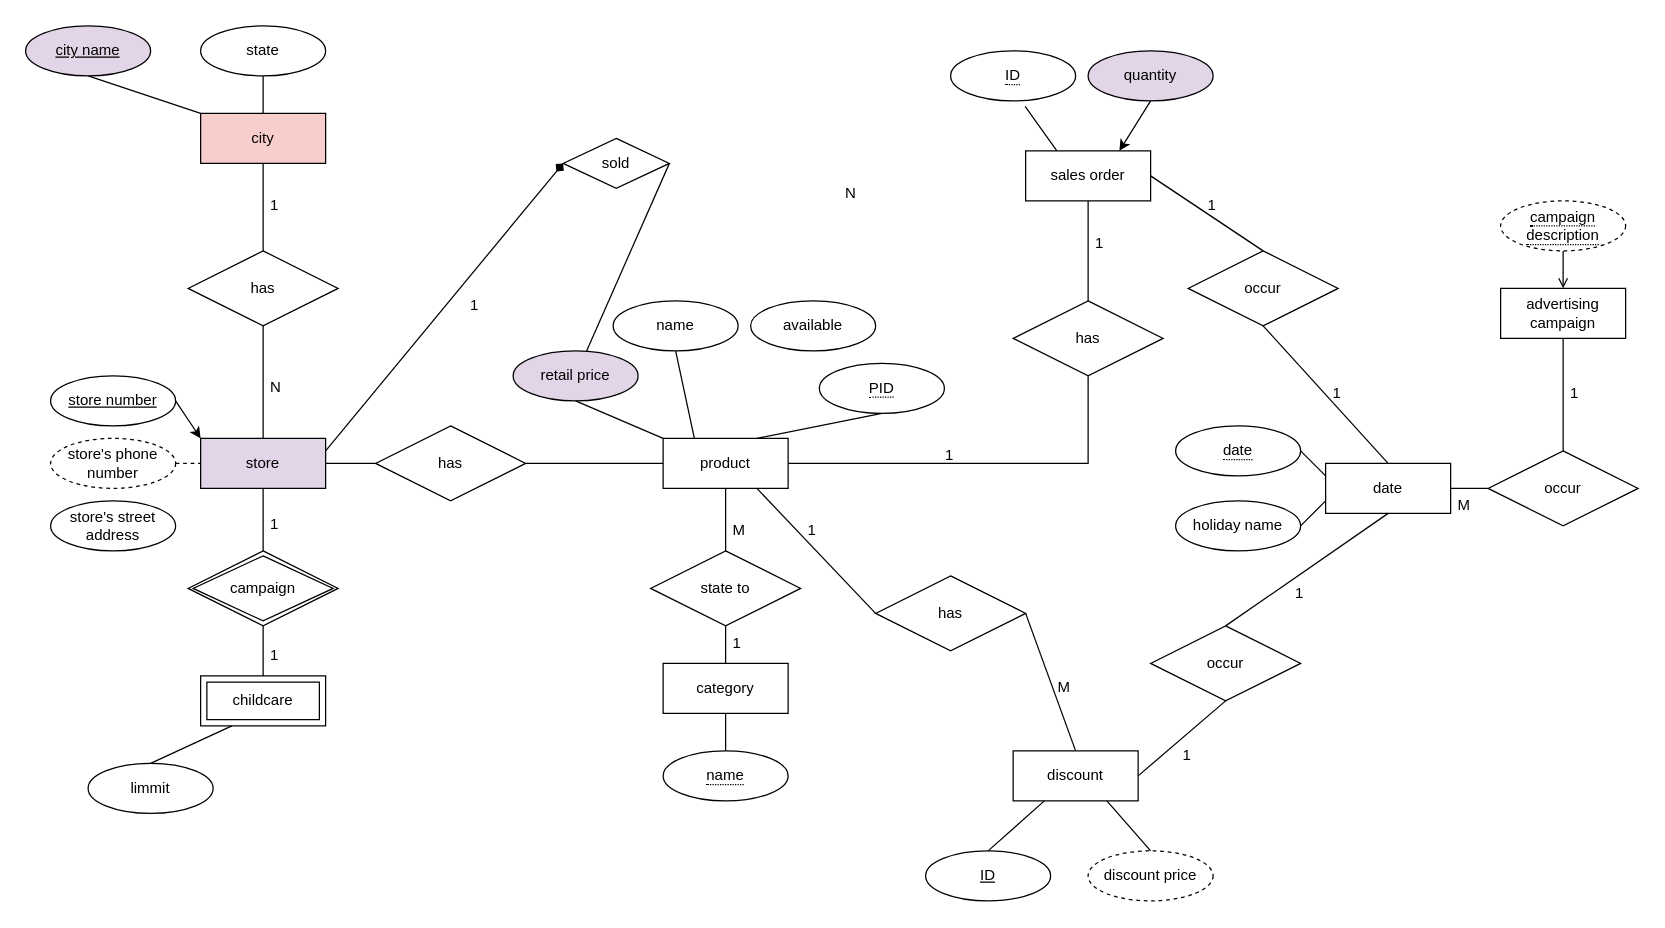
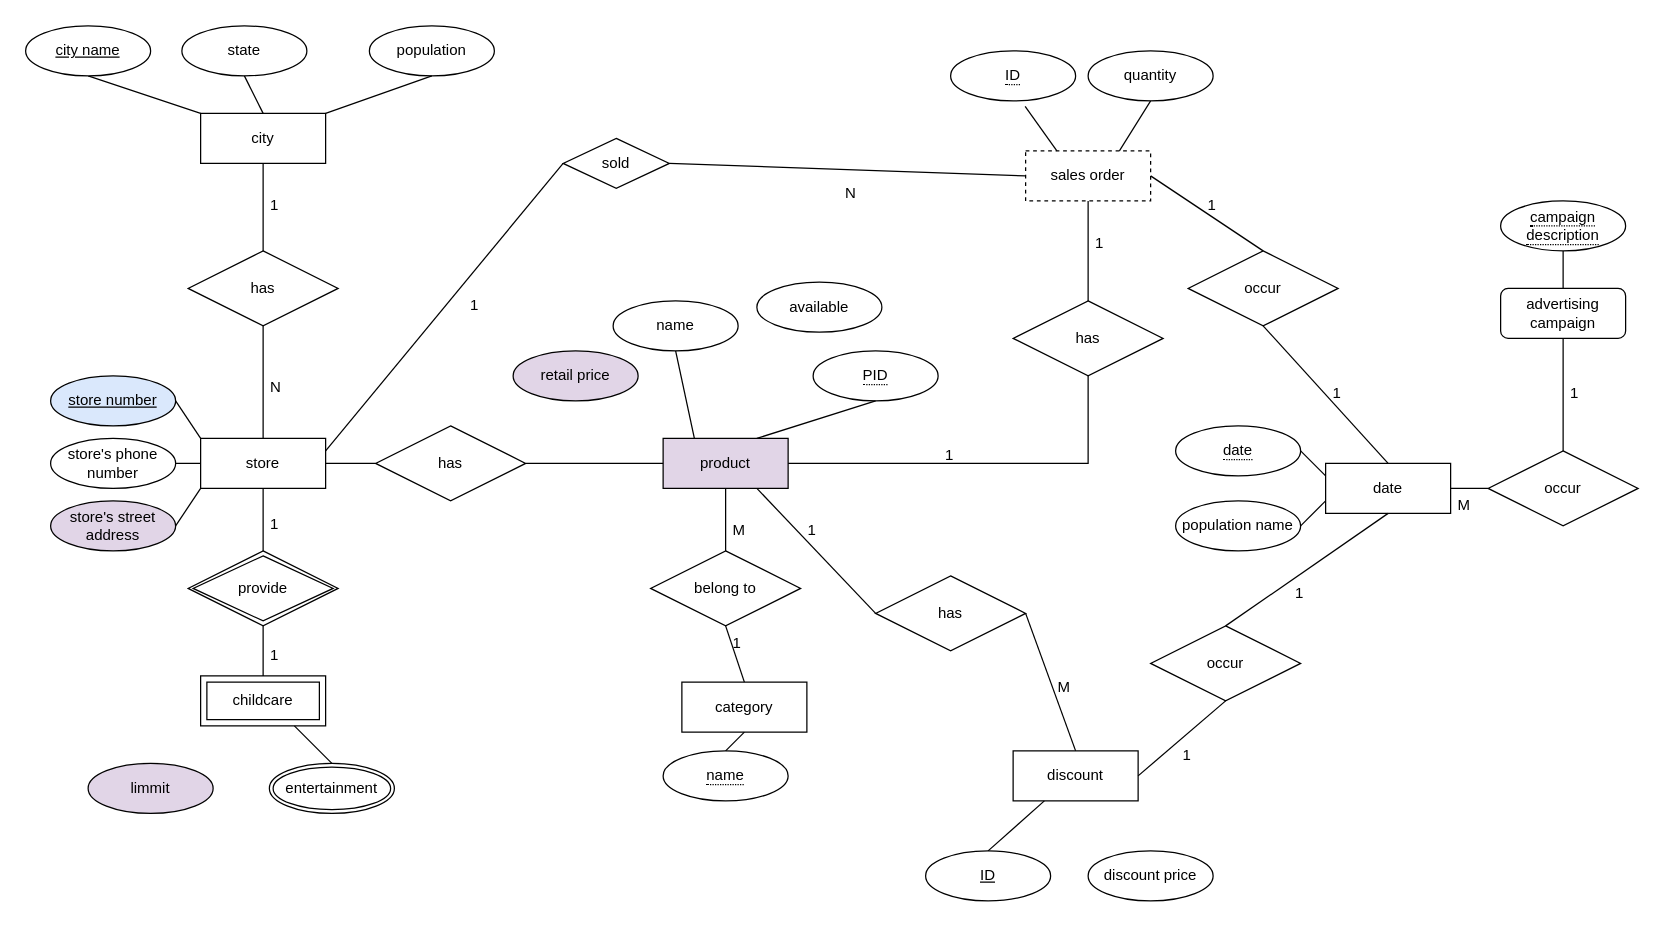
node "city name": fillcolor #e1d5e7 -> #ffffff
node "state": moved (263, 51) -> (244, 51)
node "population": added
node "quantity": fillcolor #e1d5e7 -> #ffffff
edge "population" -- "city": added
node "city": fillcolor #f8cecc -> #ffffff
edge "quantity" -> "sales order": arrowhead classic -> none
edge "store" -> "sold": arrowhead diamond -> none
node "sales order": style solid -> dashed
node "campaign description": style dashed -> solid
edge "sold" -- "retail price": now "sold" -- "sales order"
edge "campaign description" -> "advertising campaign": arrowhead open -> none
node "advertising campaign": shape rectangle -> rounded rectangle
node "available": moved (813, 326) -> (819, 307)
node "PID": moved (882, 388) -> (876, 376)
node "store number": fillcolor #ffffff -> #dae8fc
edge "retail price" -- "product": removed
edge "store number" -> "store": arrowhead classic -> none
node "store's phone number": style dashed -> solid
edge "store's phone number" -- "store": style dashed -> solid
node "store": fillcolor #e1d5e7 -> #ffffff
node "product": fillcolor #ffffff -> #e1d5e7
edge "store" -- "store's street address": added
node "store's street address": fillcolor #ffffff -> #e1d5e7
node "holiday name": label "holiday name" -> "population name"
node "campaign": label "campaign" -> "provide"
node "state to": label "state to" -> "belong to"
node "category": moved (726, 688) -> (744, 707)
edge "childcare" -- "entertainment": added
edge "childcare" -- "limmit": removed
node "limmit": fillcolor #ffffff -> #e1d5e7
node "entertainment": added
edge "discount" -- "discount price": removed
node "discount price": style dashed -> solid
